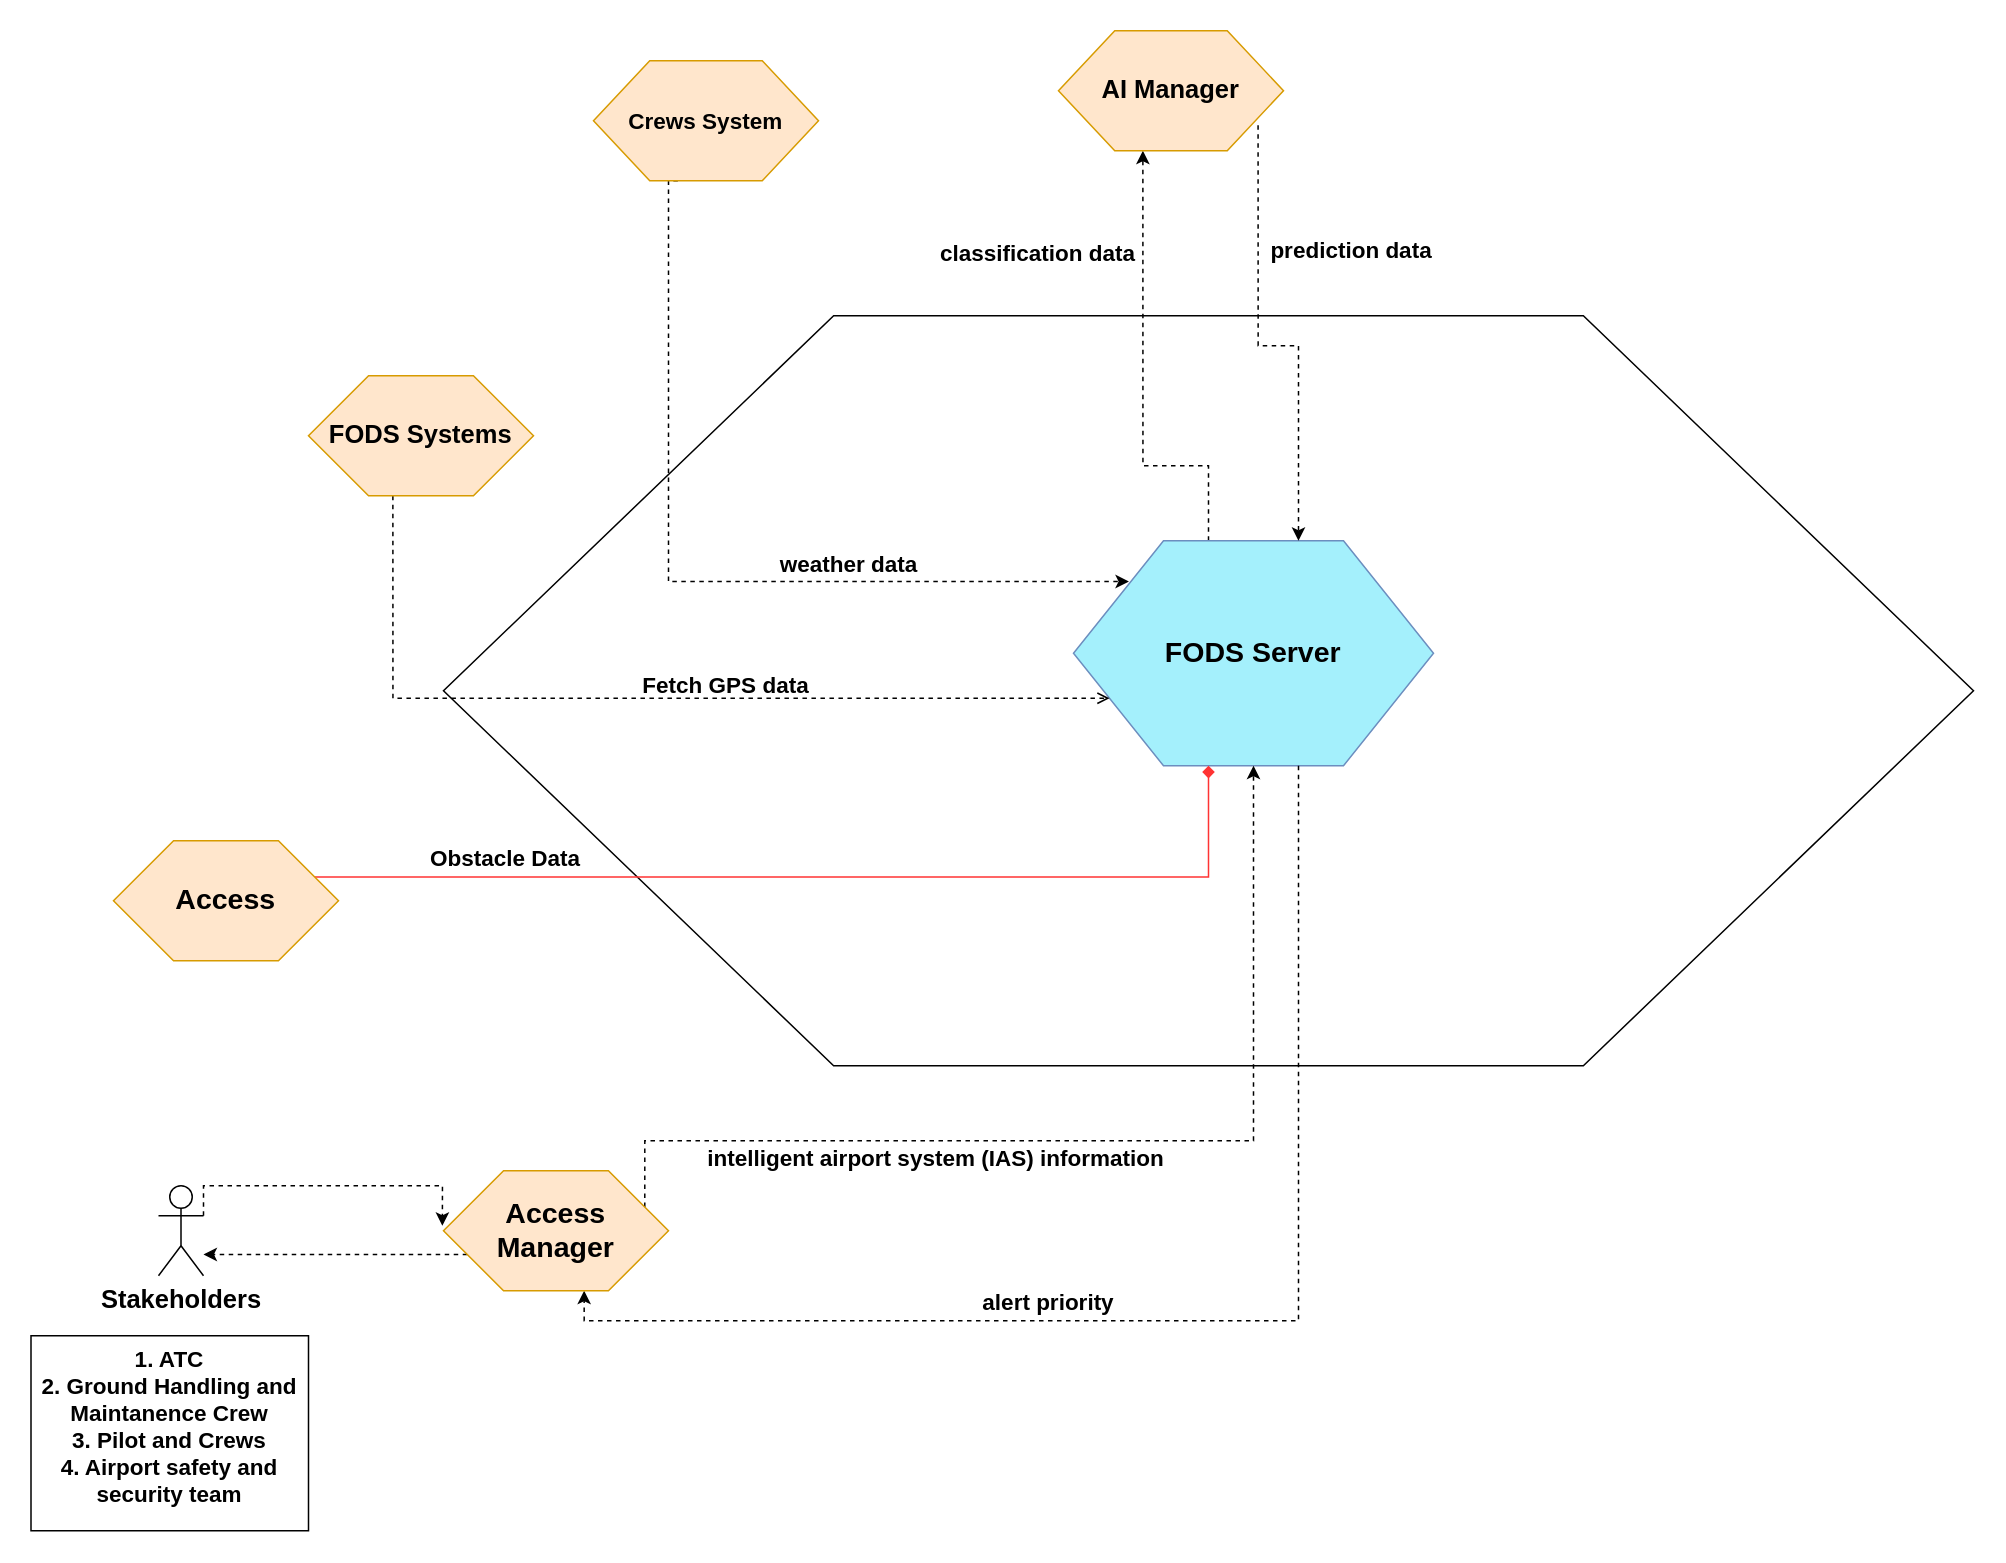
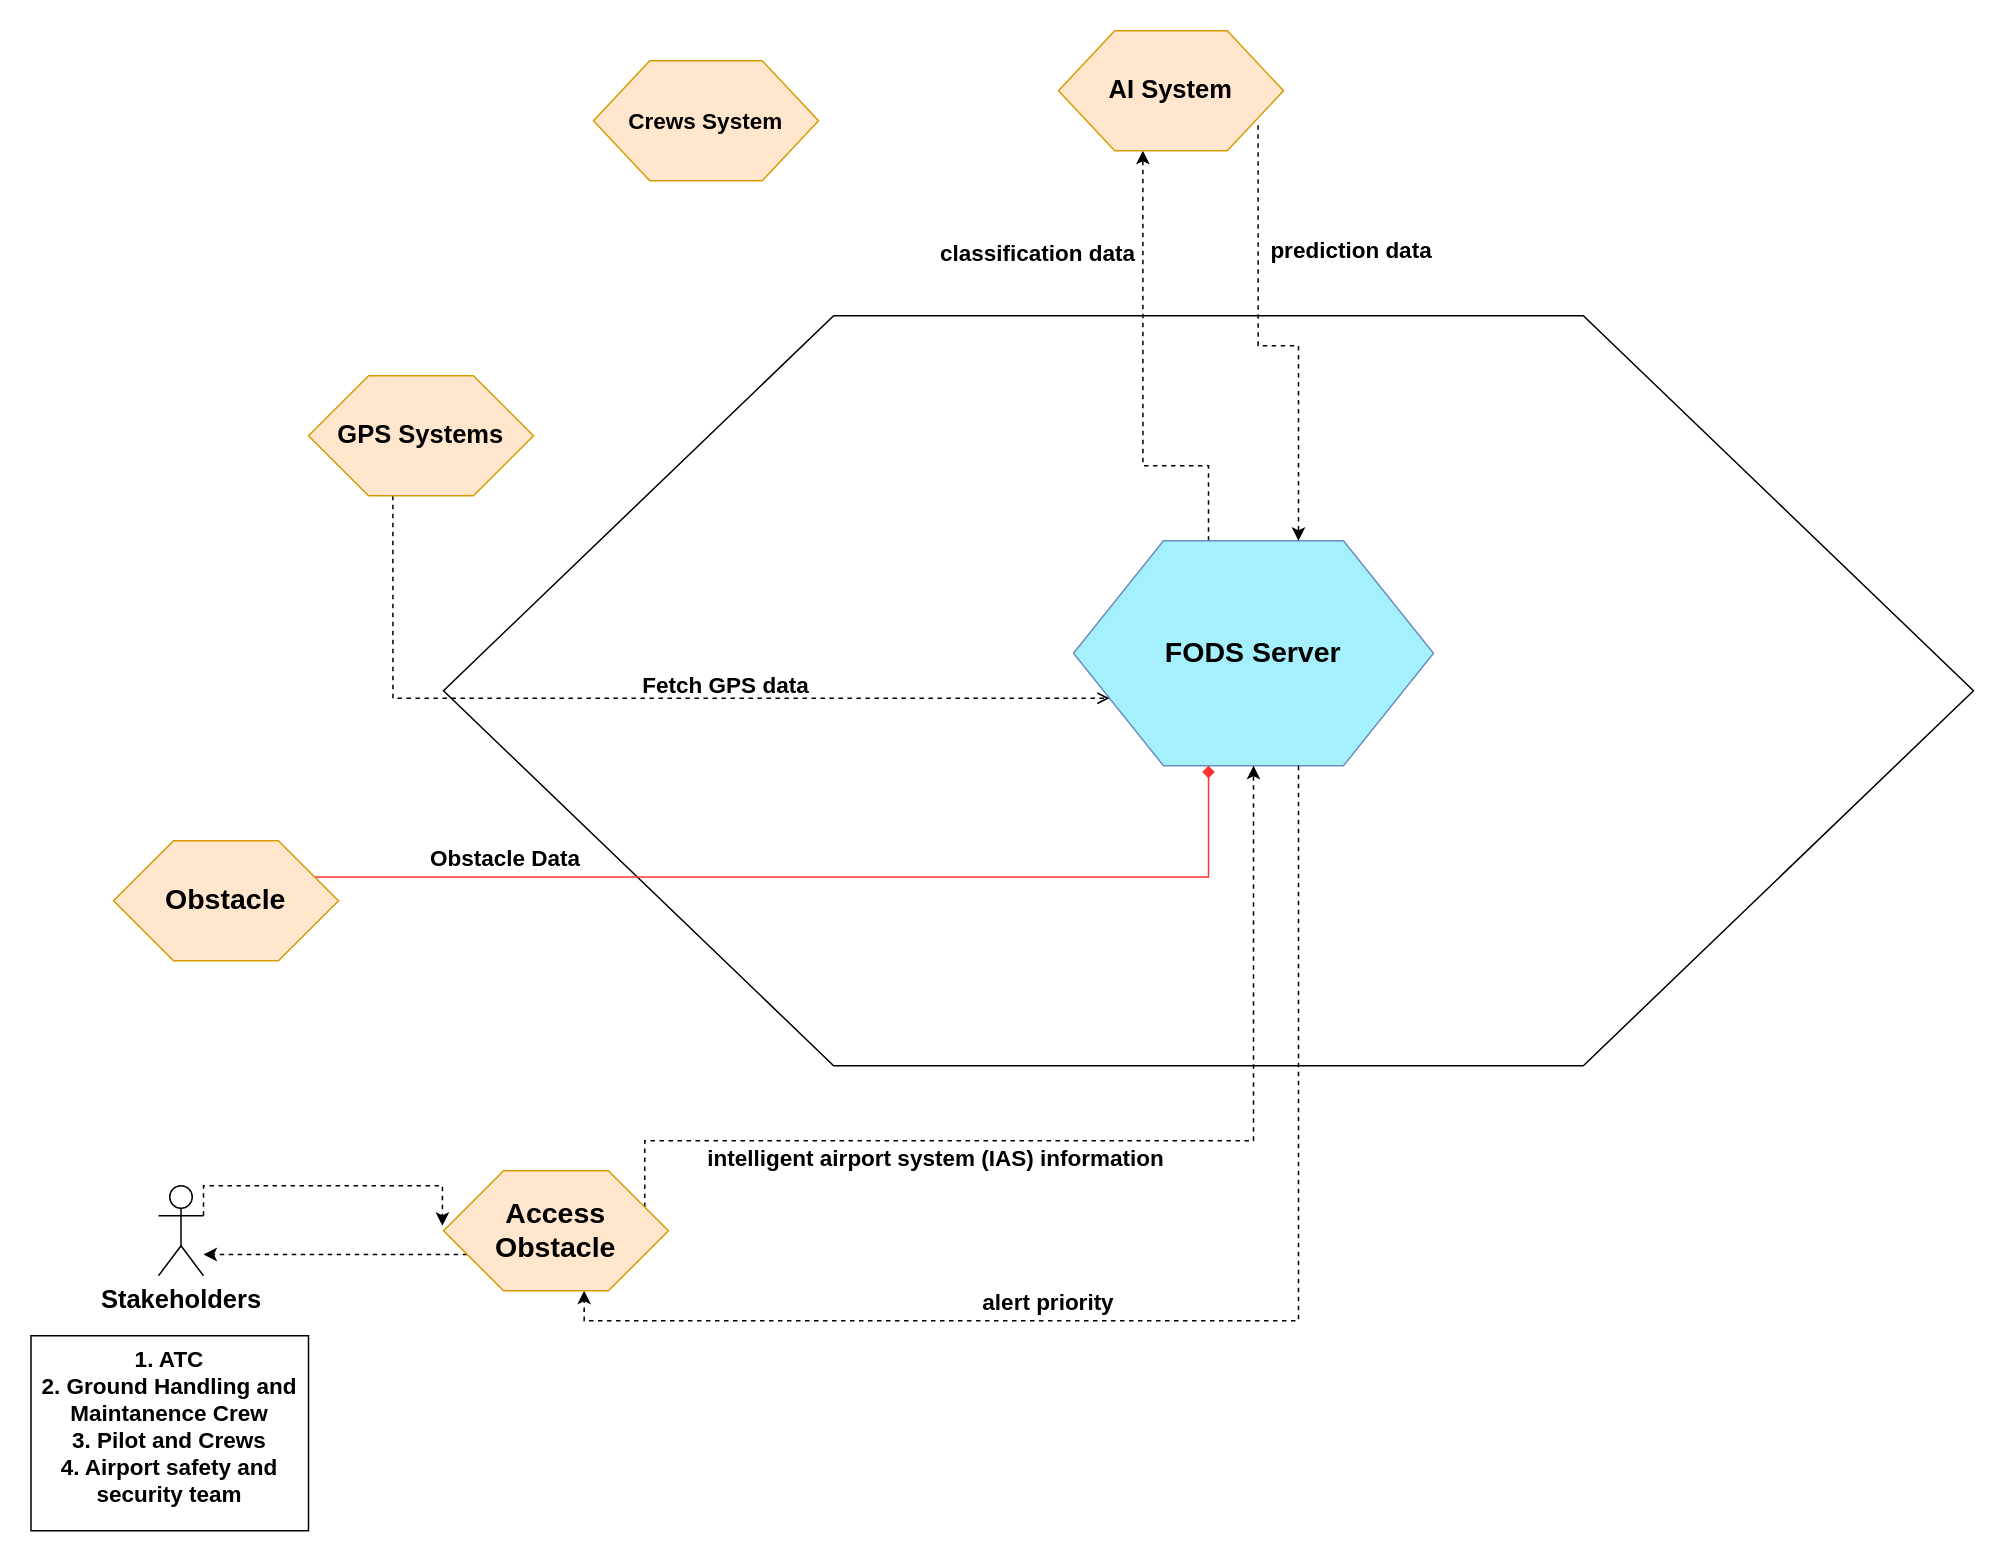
node "AI Manager": label "AI Manager" -> "AI System"
node "FODS Systems": label "FODS Systems" -> "GPS Systems"
edge "Crews System" -> "FODS Server": removed, label "weather data"
node "Access": label "Access" -> "Obstacle"
node "Access Manager": label "Access Manager" -> "Access Obstacle"
